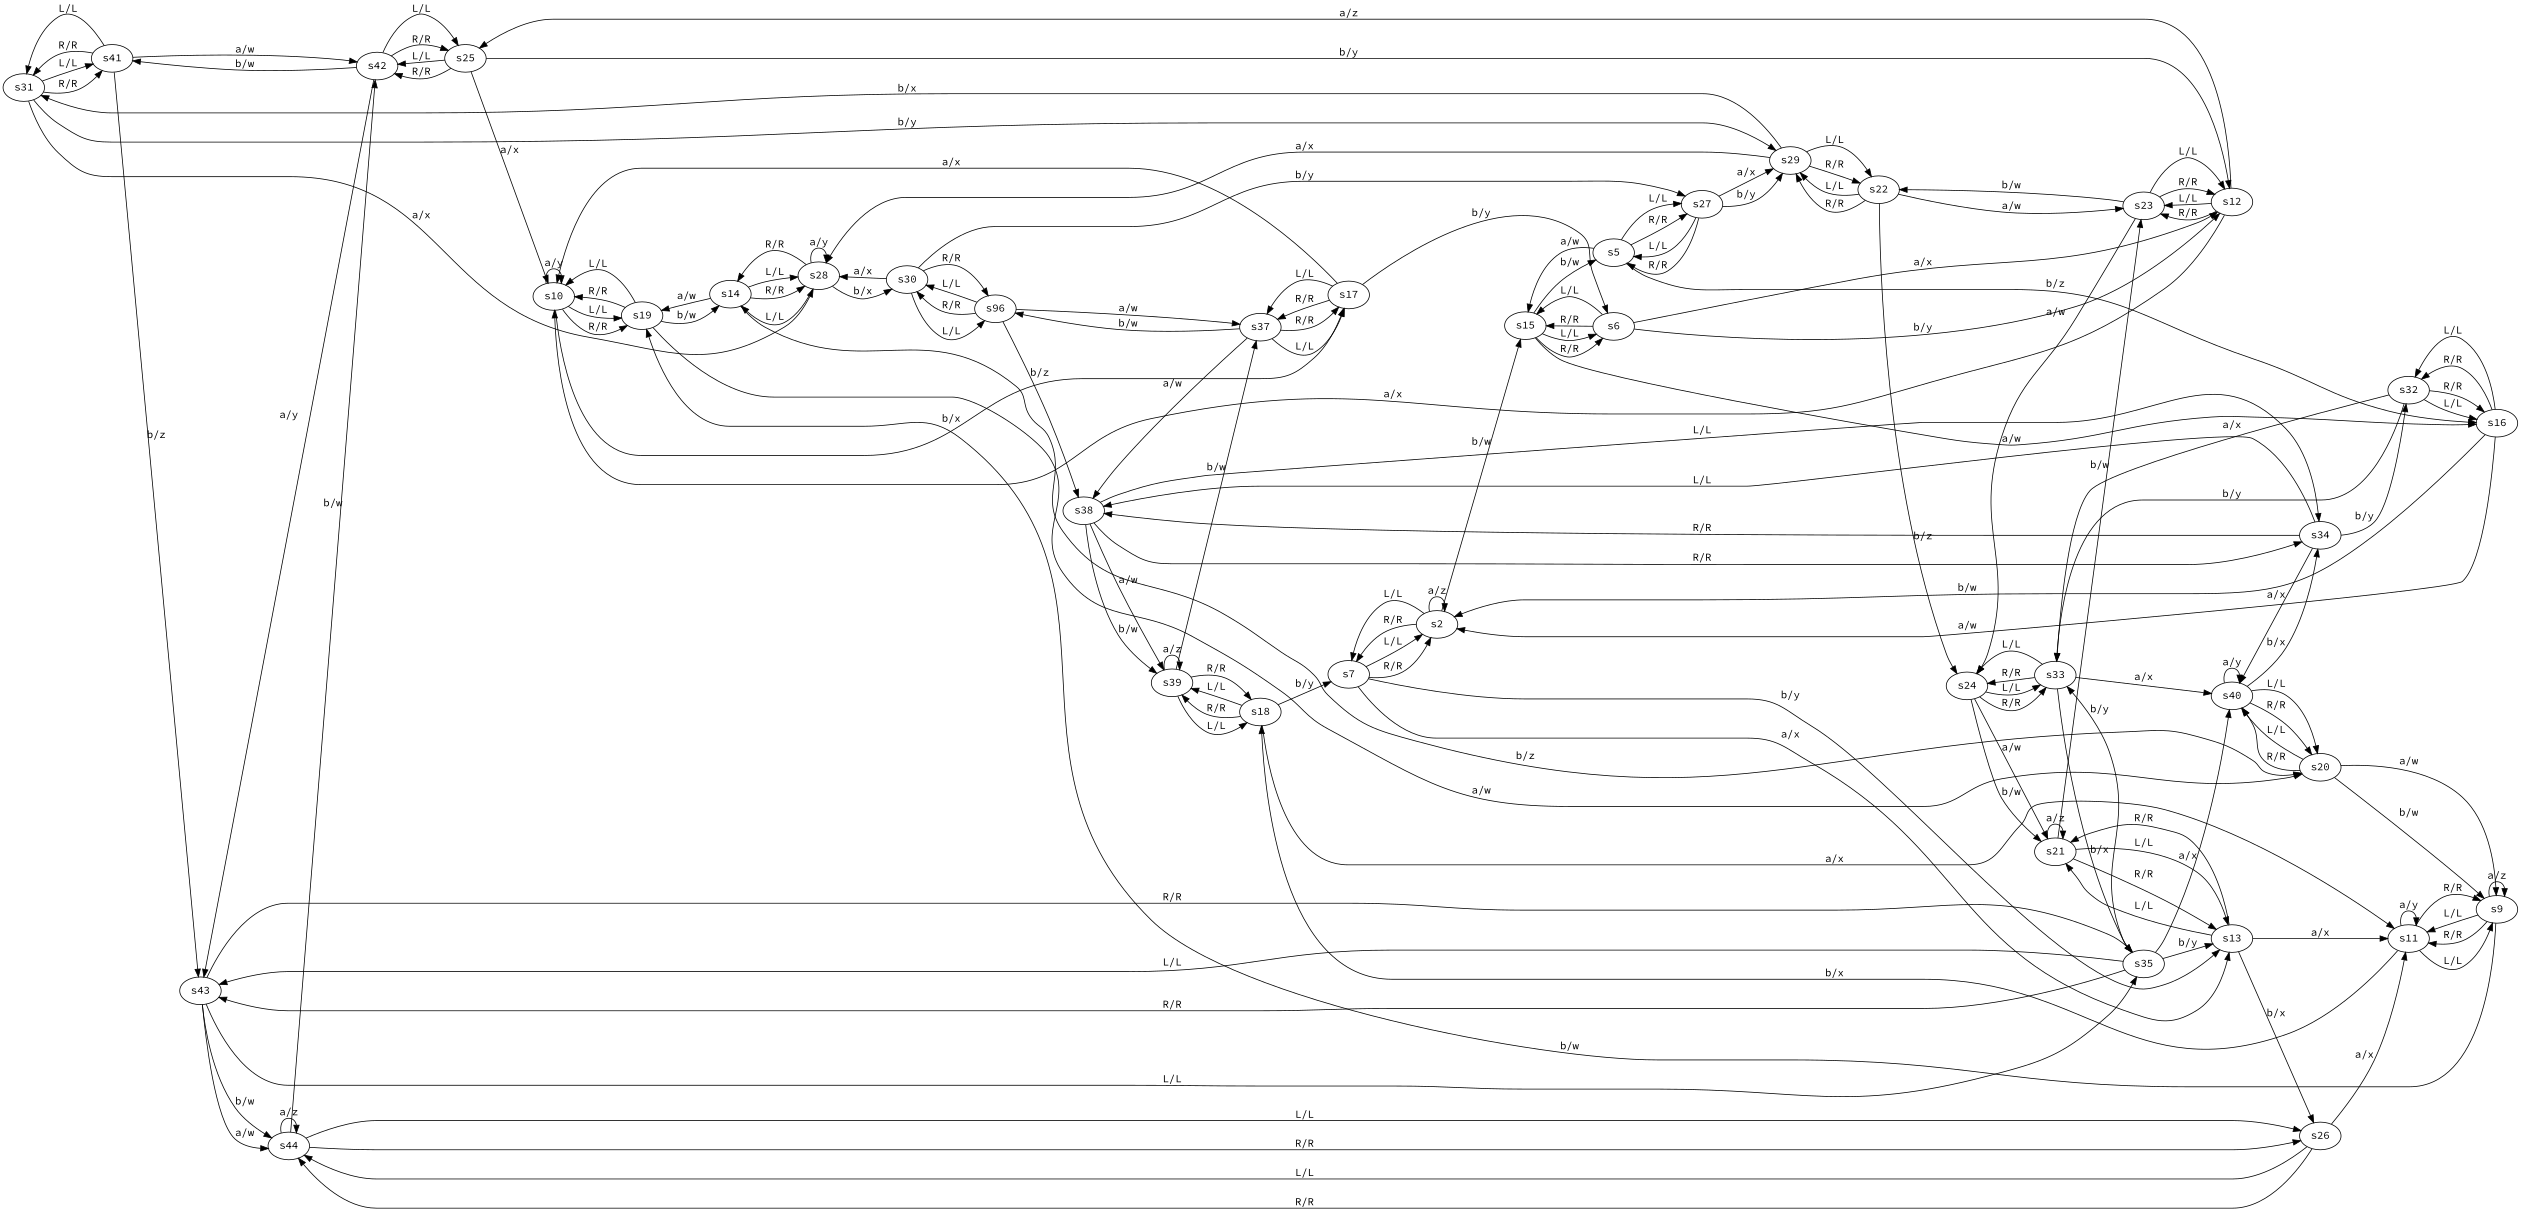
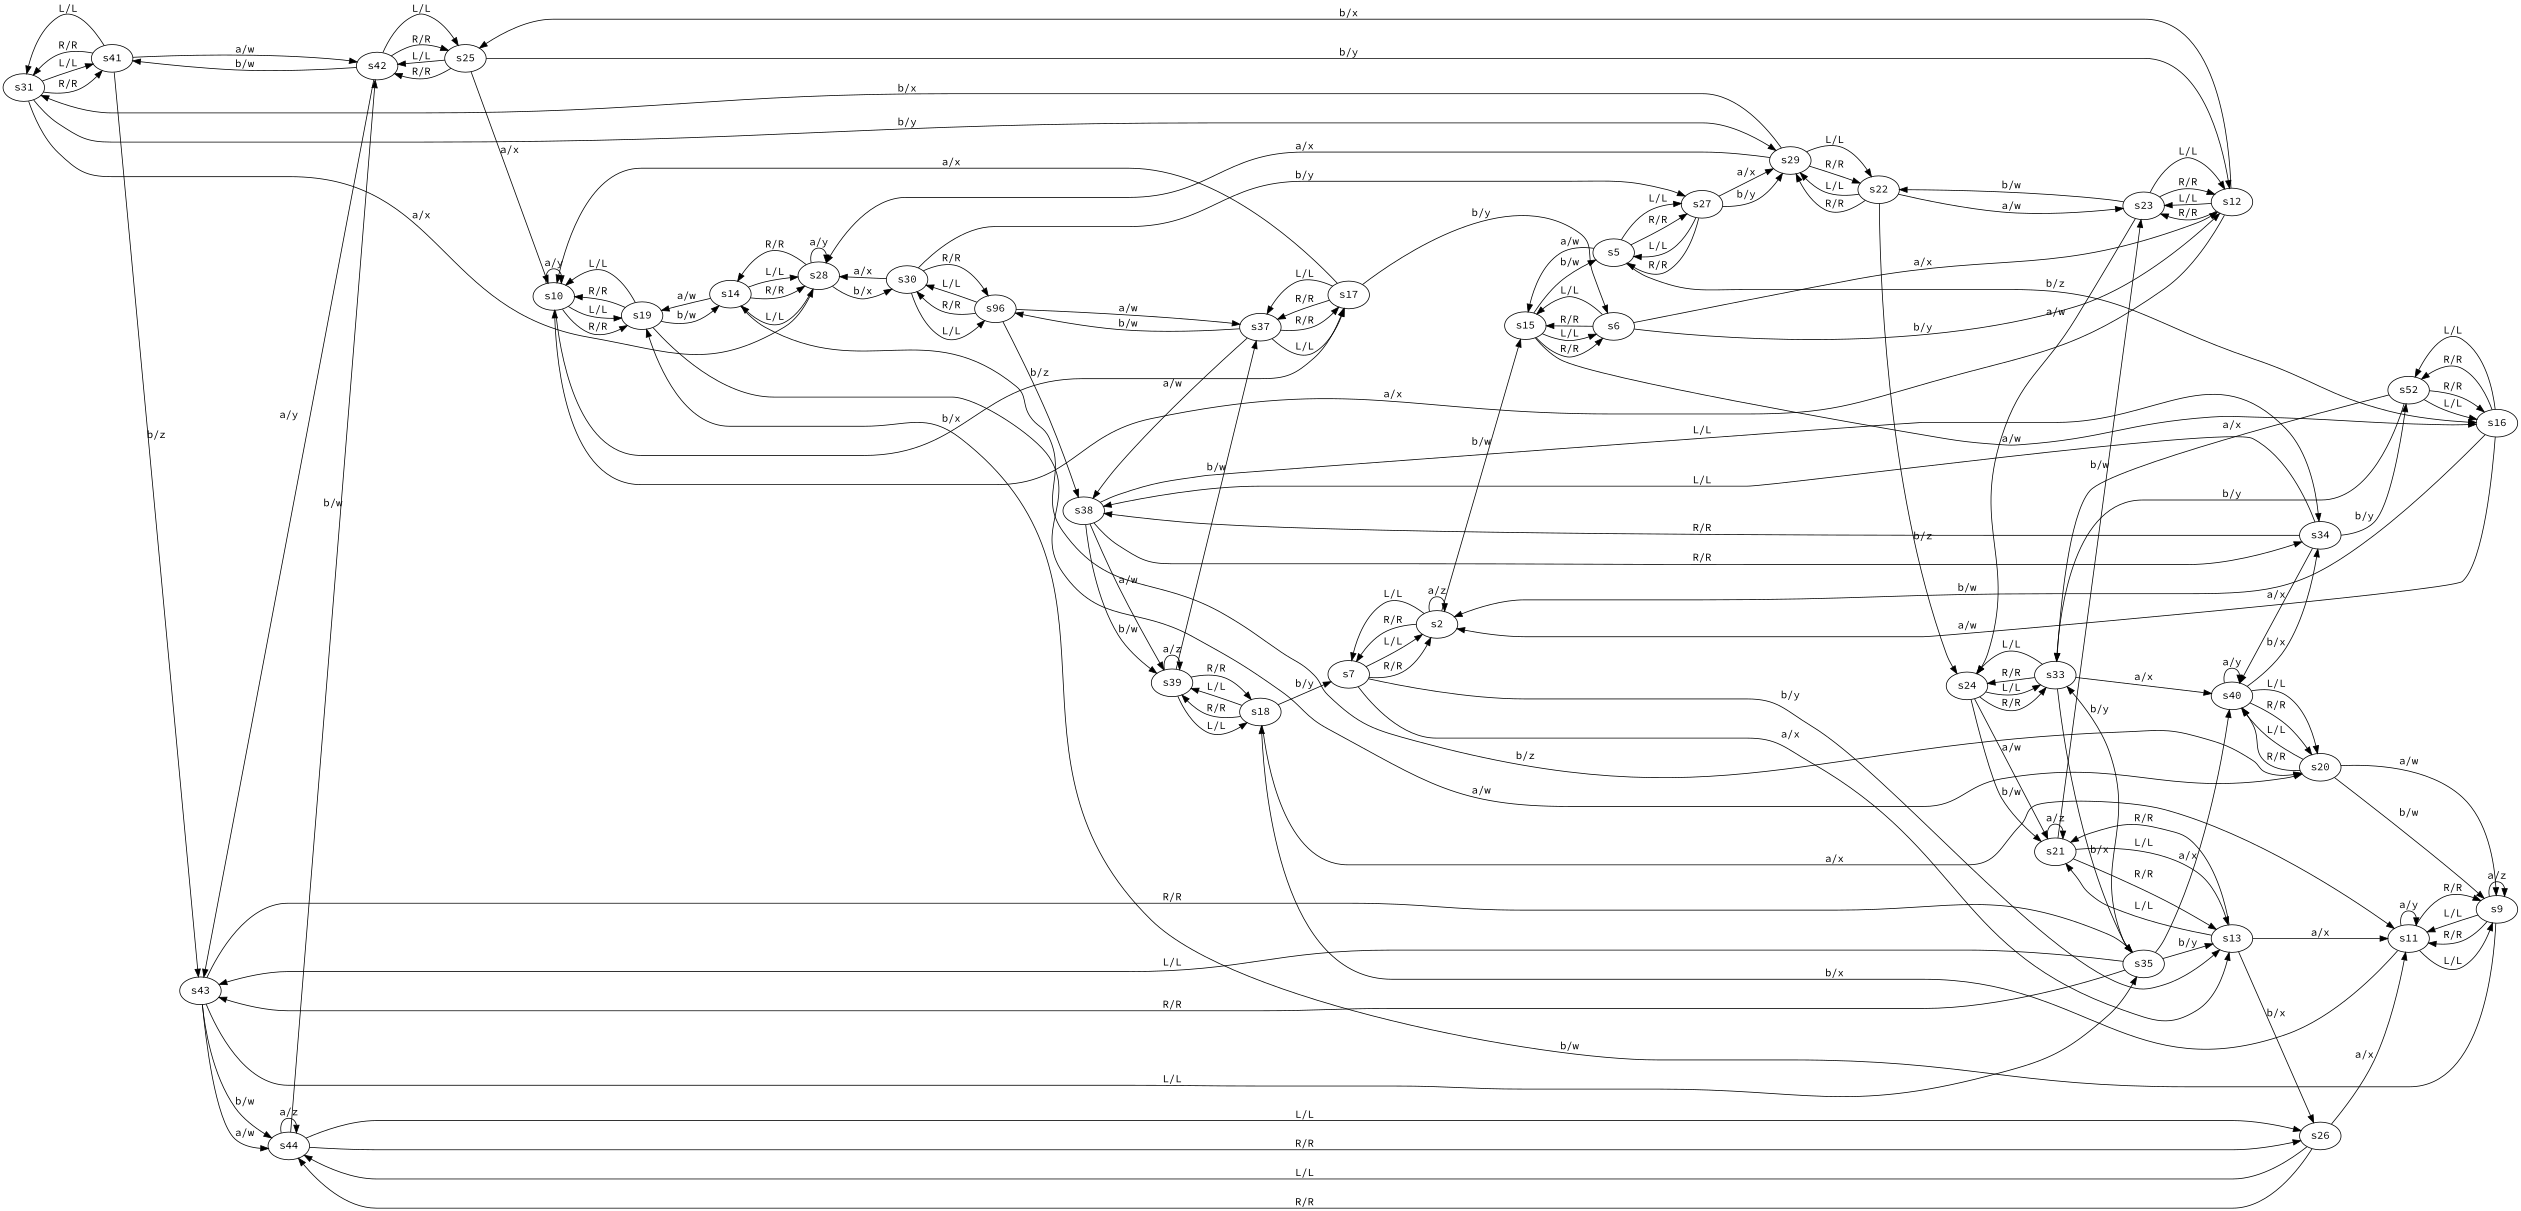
edge "s12" -> "s25": label "a/z" -> "b/x"
node "s32": label "s32" -> "s52"
